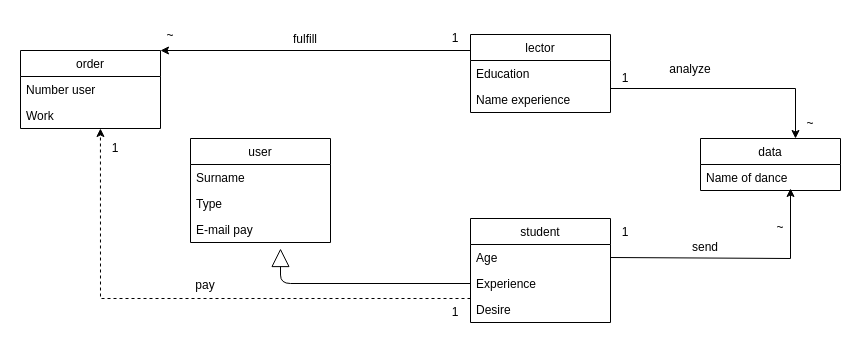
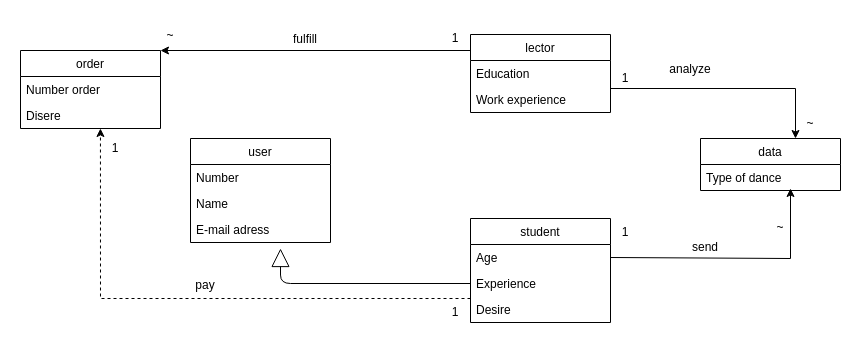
node "Number user": label "Number user" -> "Number order"
node "Name experience": label "Name experience" -> "Work experience"
node "Work": label "Work" -> "Disere"
node "Surname": label "Surname" -> "Number"
node "Name of dance": label "Name of dance" -> "Type of dance"
node "Type": label "Type" -> "Name"
node "E-mail pay": label "E-mail pay" -> "E-mail adress"
